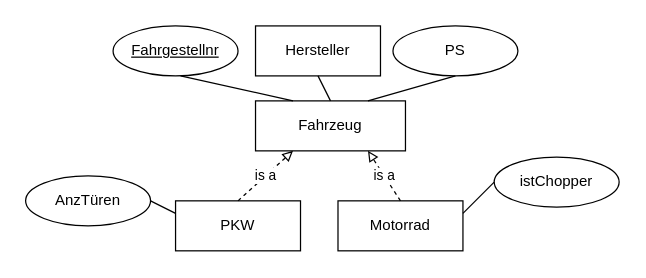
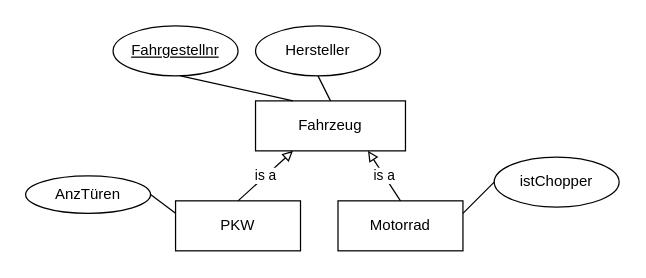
node "Hersteller": shape rectangle -> ellipse
node "PS": removed
edge "PS" -- "Fahrzeug": removed
edge "Motorrad" -> "Fahrzeug": style dashed -> solid
edge "PKW" -> "Fahrzeug": style dashed -> solid
node "AnzTüren": size 125x50 -> 125x38
